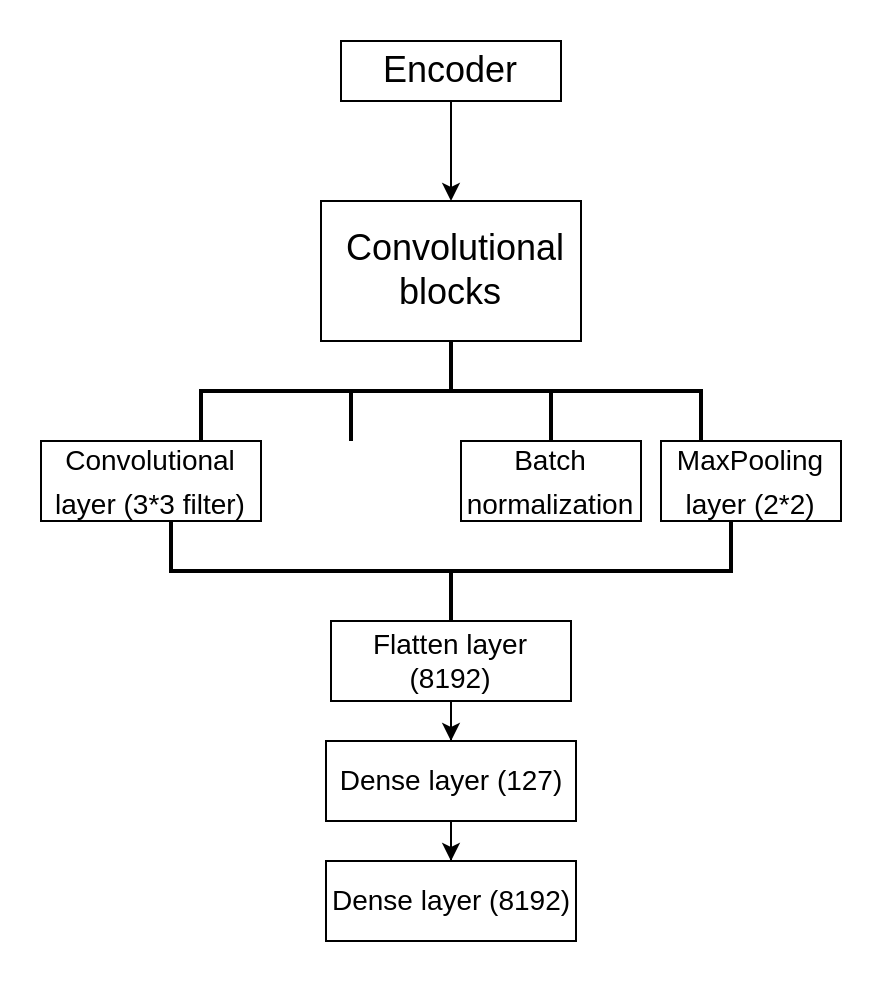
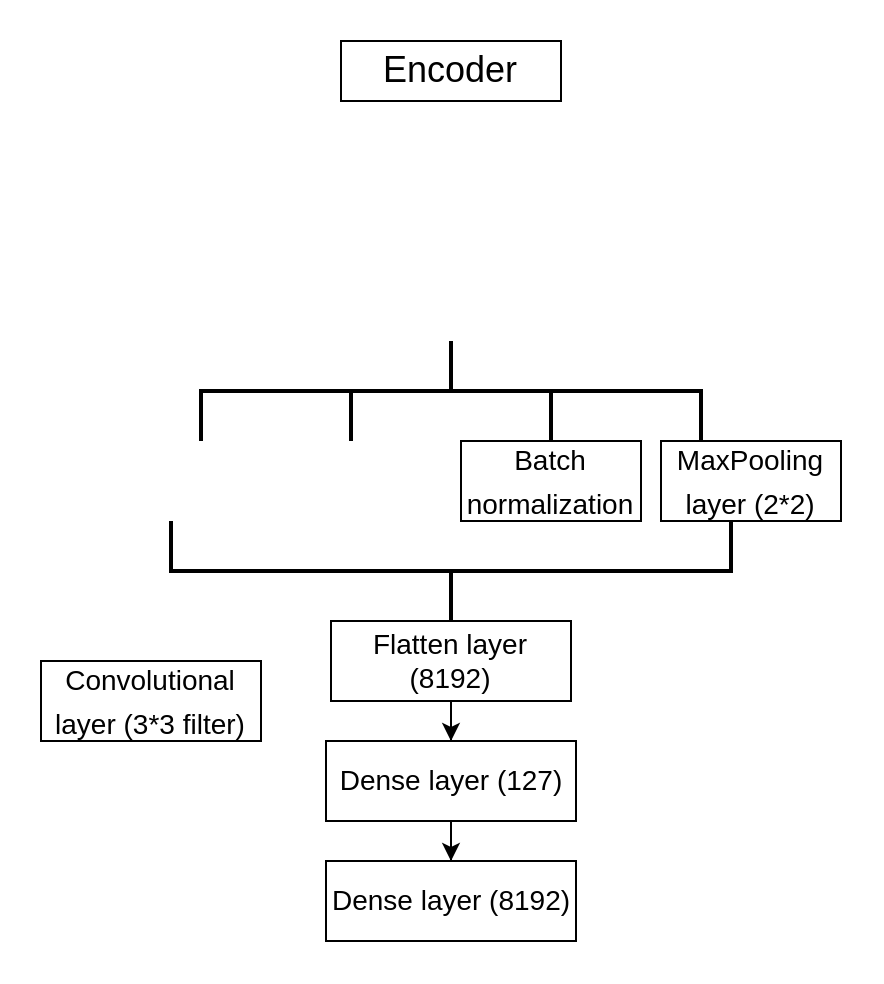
edge "Encoder" -> "Convolutional blocks": removed
node "Convolutional blocks": removed
node "Convolutional layer (3*3 filter)": moved (151, 481) -> (151, 701)
